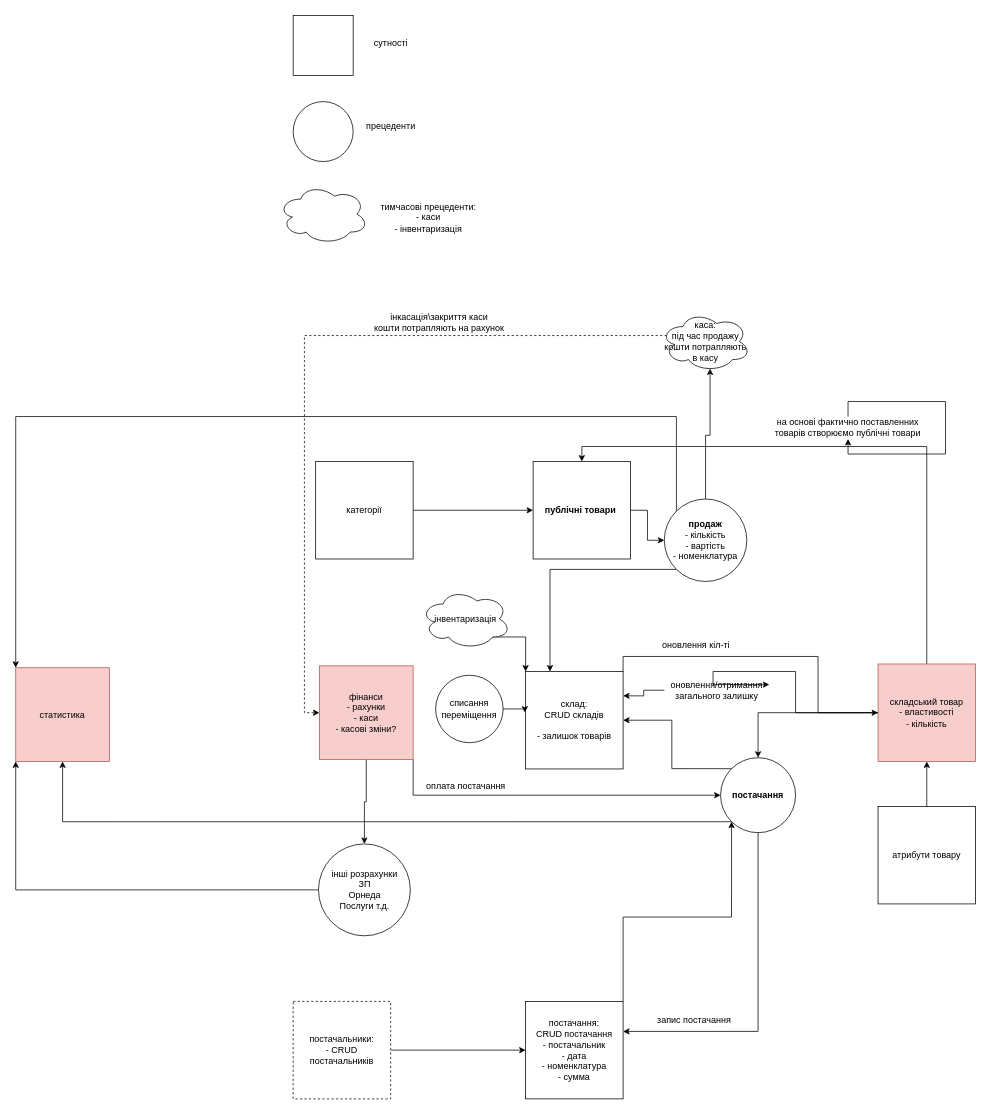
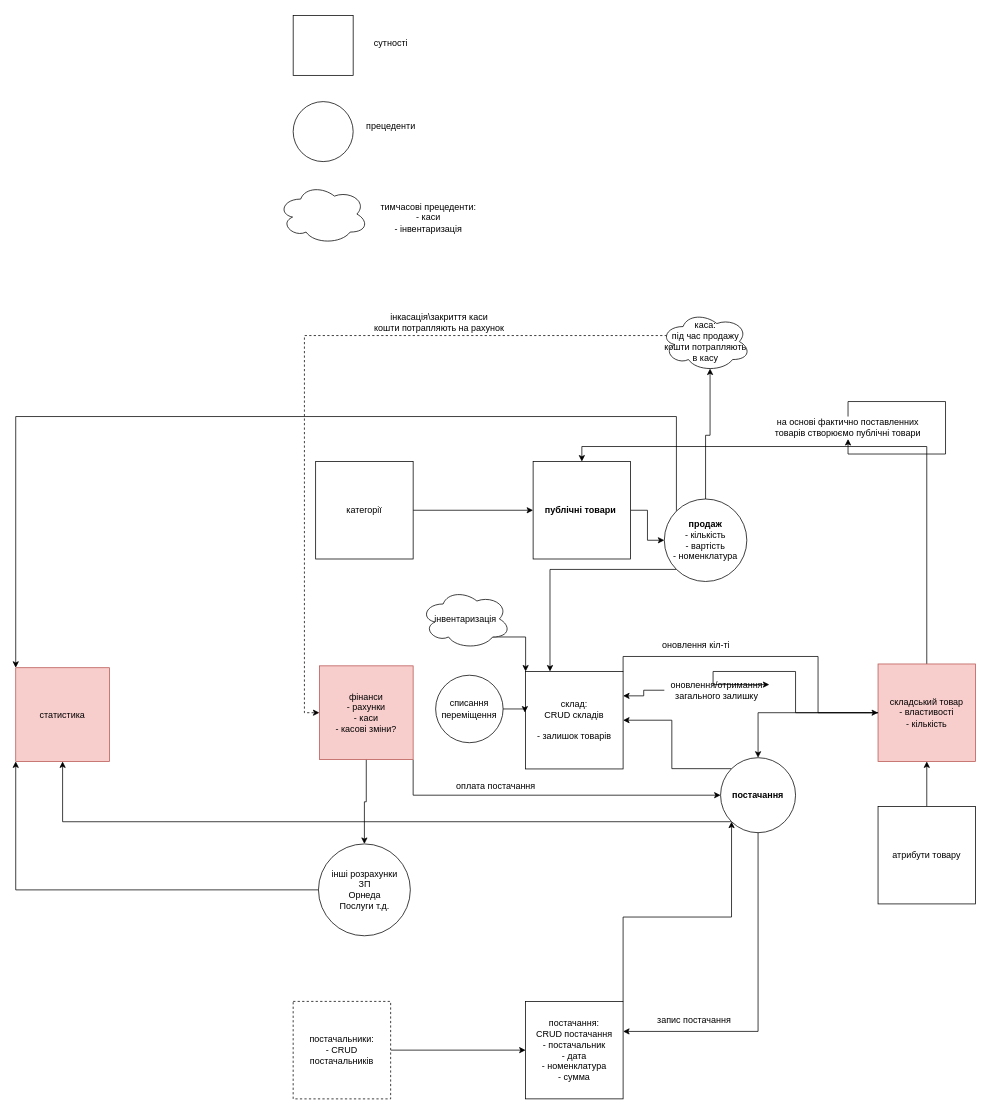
node "оплата постачання": moved (465, 786) -> (495, 786)
